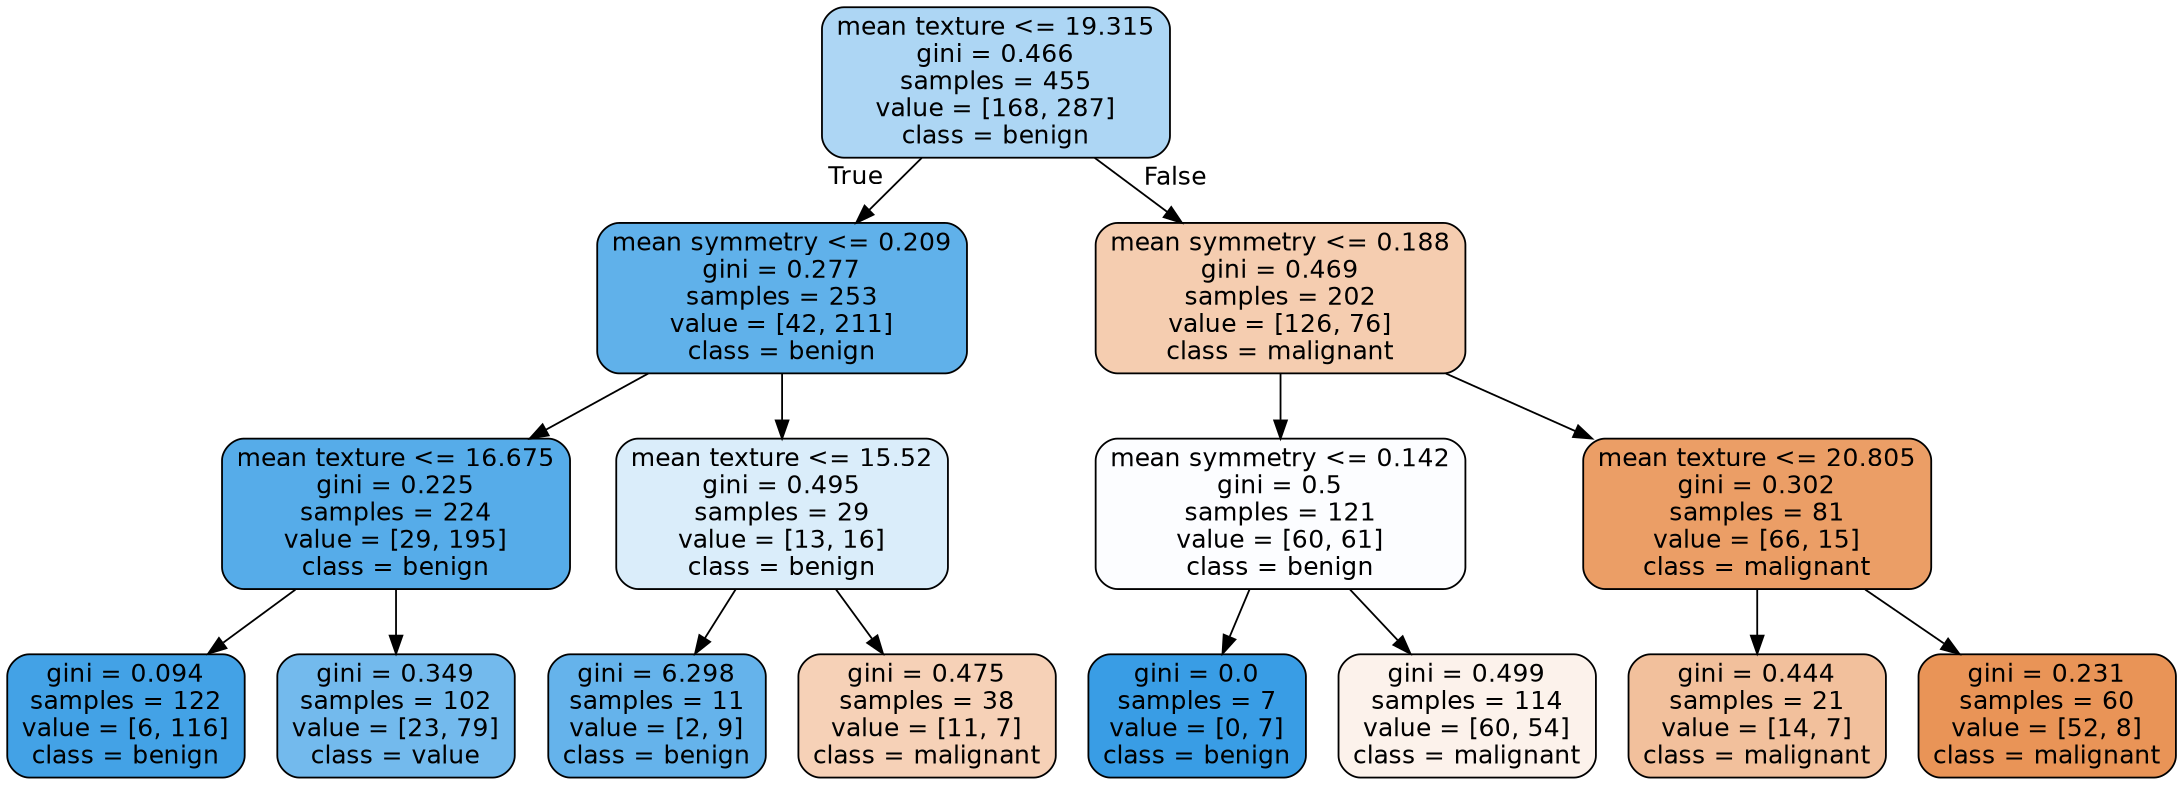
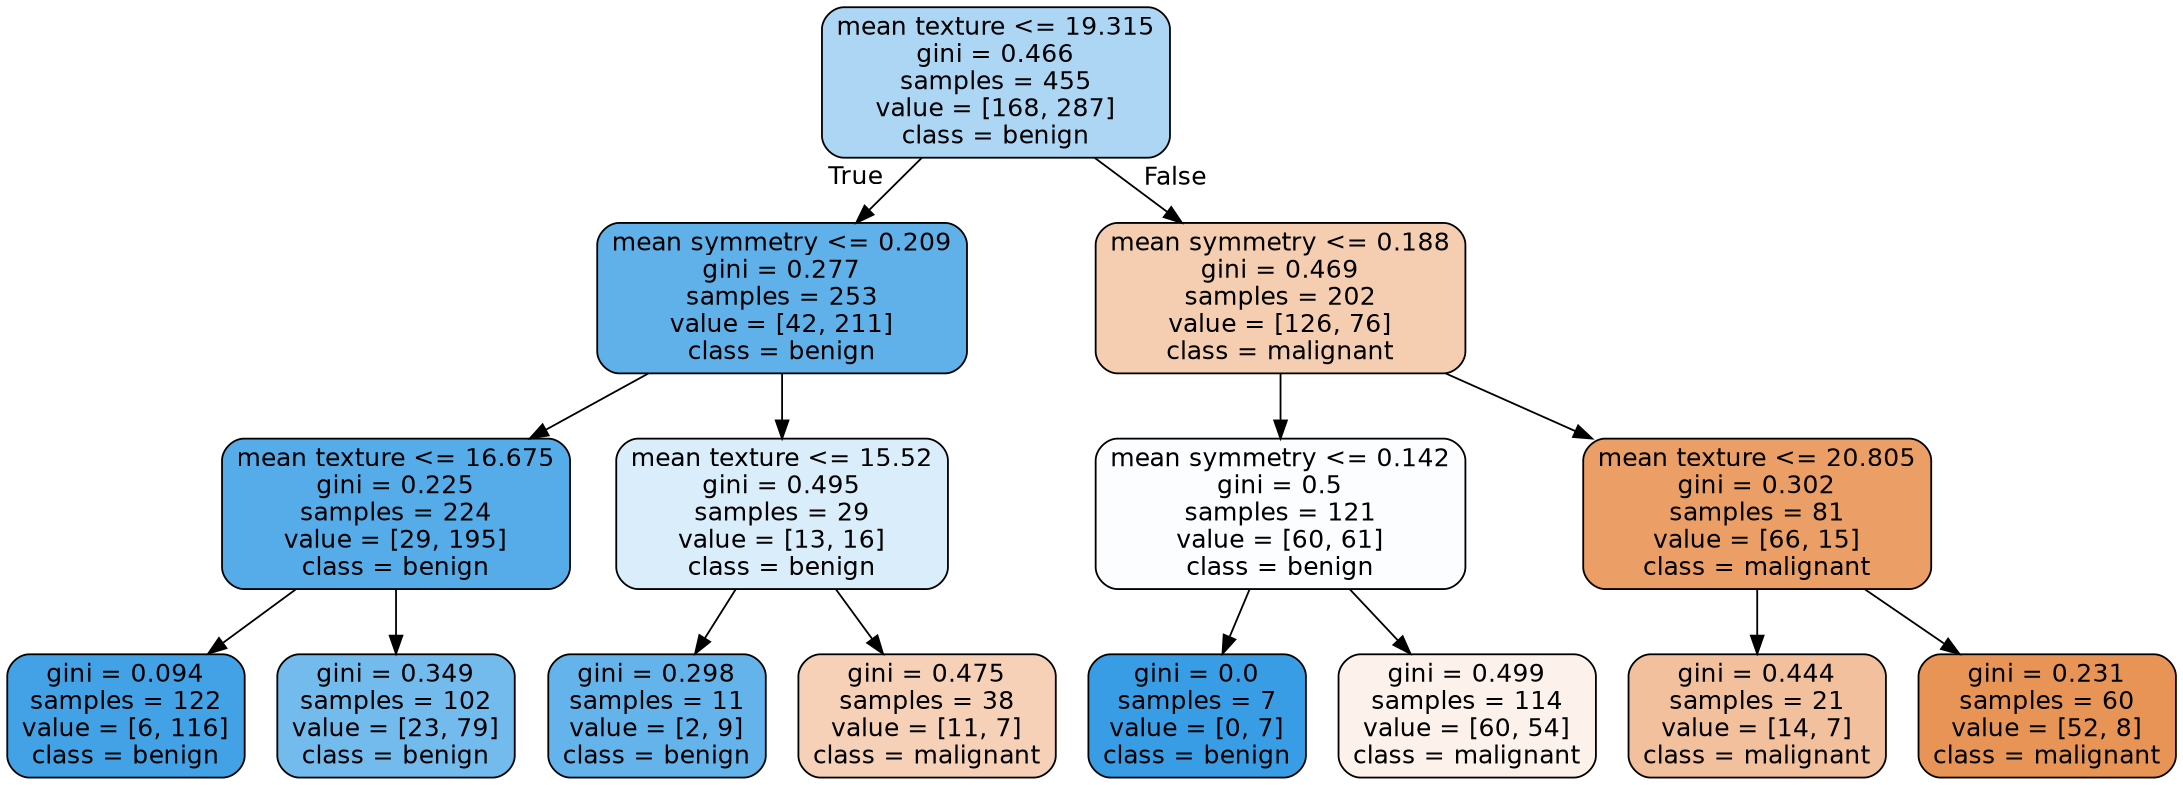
node "gini = 0.349 samples = 102 value = [23, 79] class = value": label "gini = 0.349 samples = 102 value = [23, 79] class = value" -> "gini = 0.349 samples = 102 value = [23, 79] class = benign"
node "gini = 6.298 samples = 11 value = [2, 9] class = benign": label "gini = 6.298 samples = 11 value = [2, 9] class = benign" -> "gini = 0.298 samples = 11 value = [2, 9] class = benign"
